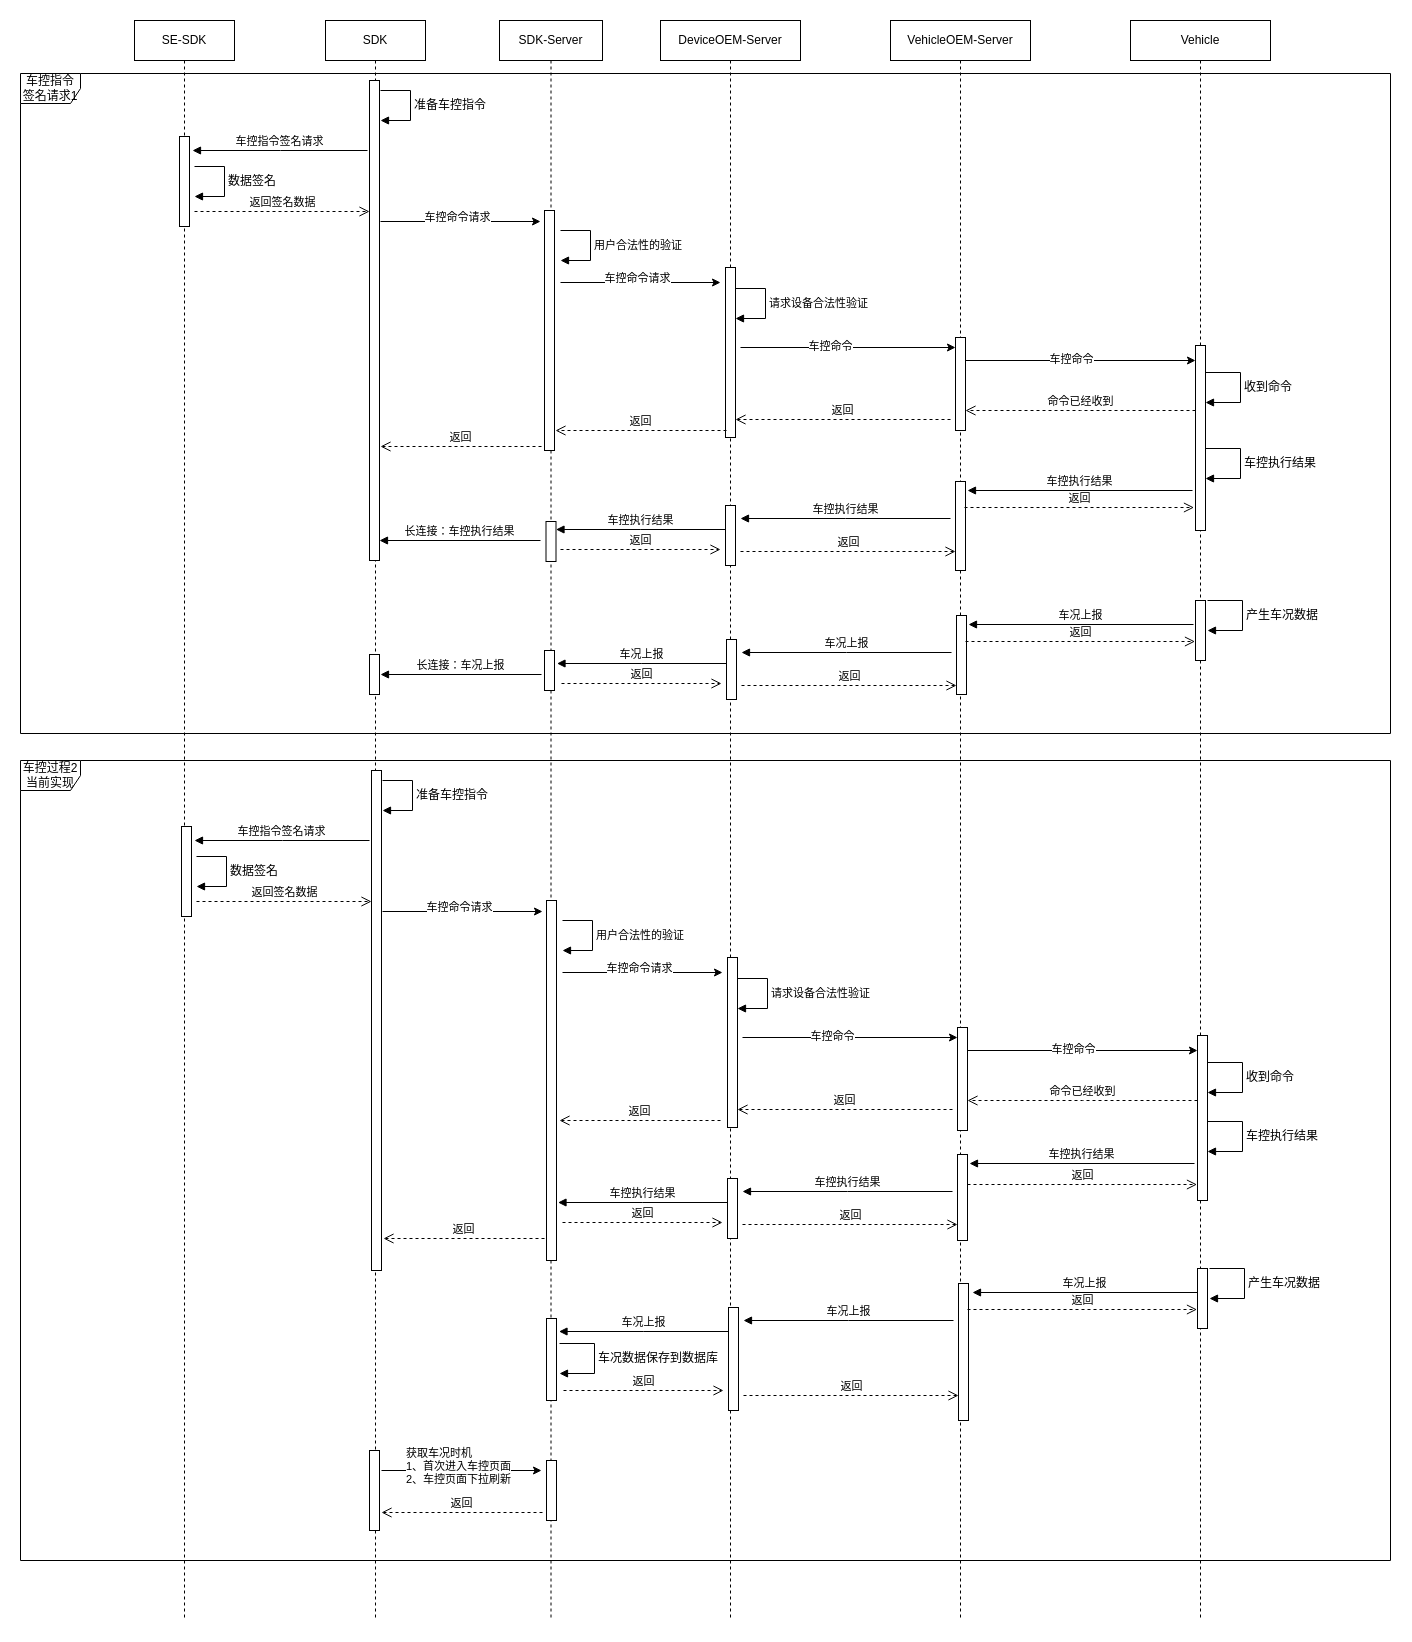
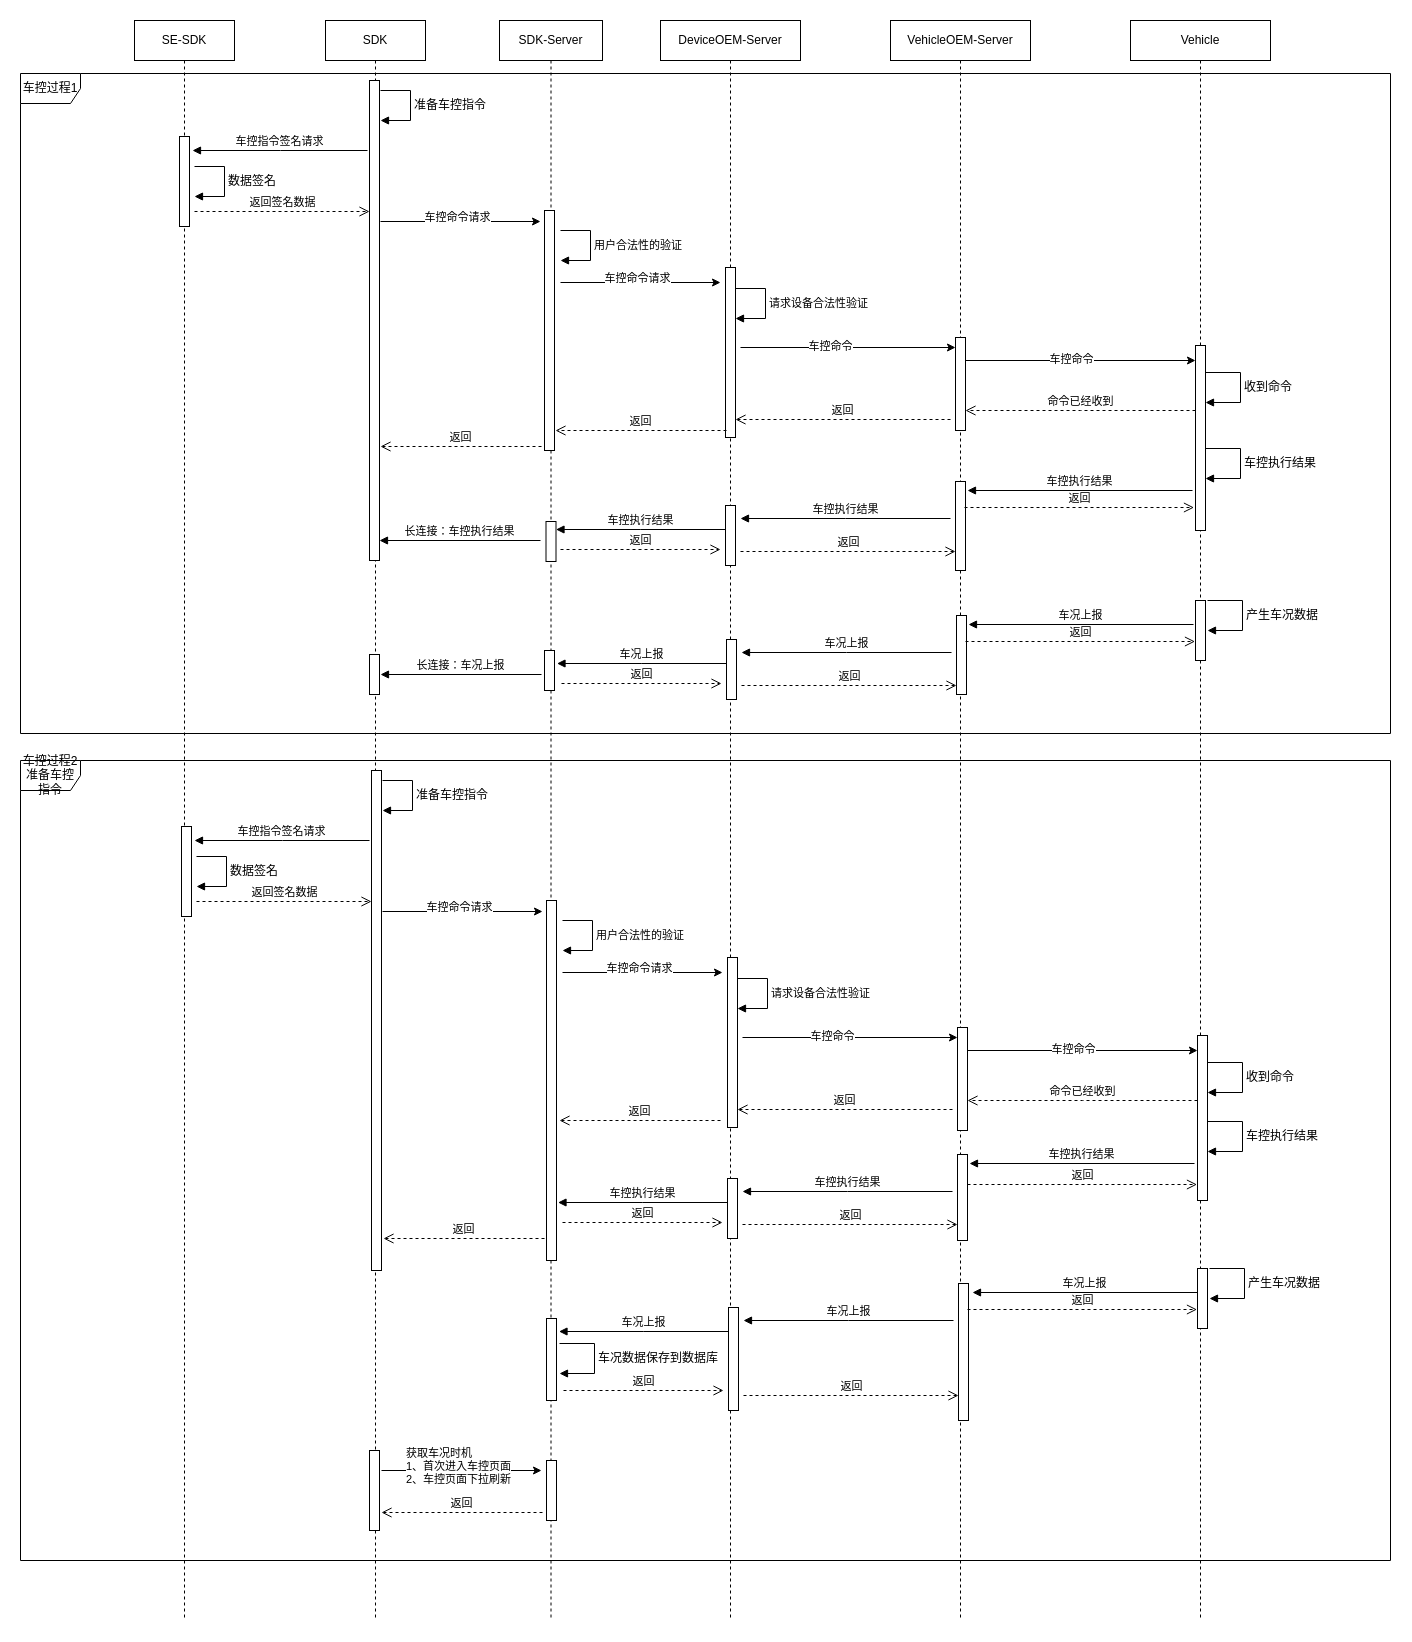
node "车控指令签名请求1": label "车控指令签名请求1" -> "车控过程1"
node "车控过程2 当前实现": label "车控过程2 当前实现" -> "车控过程2 准备车控指令"
